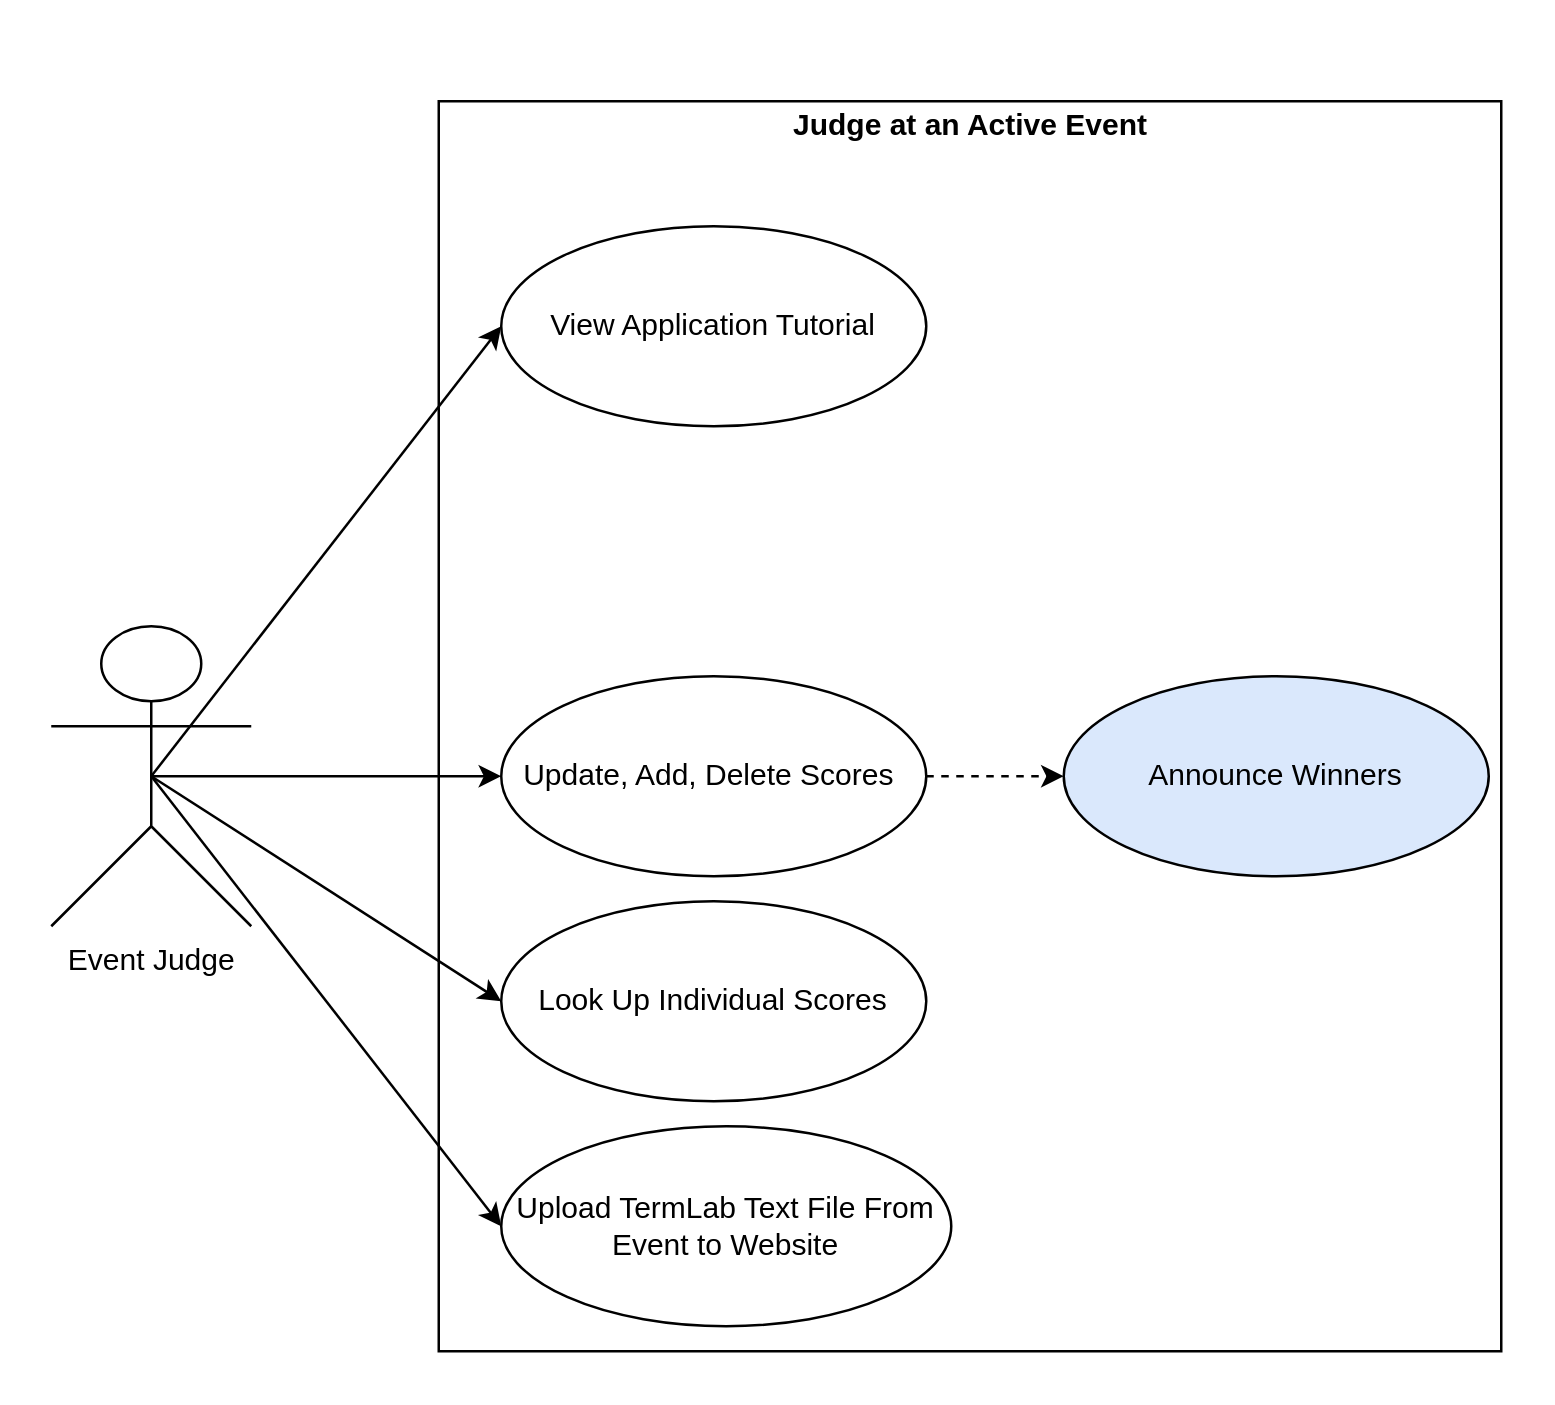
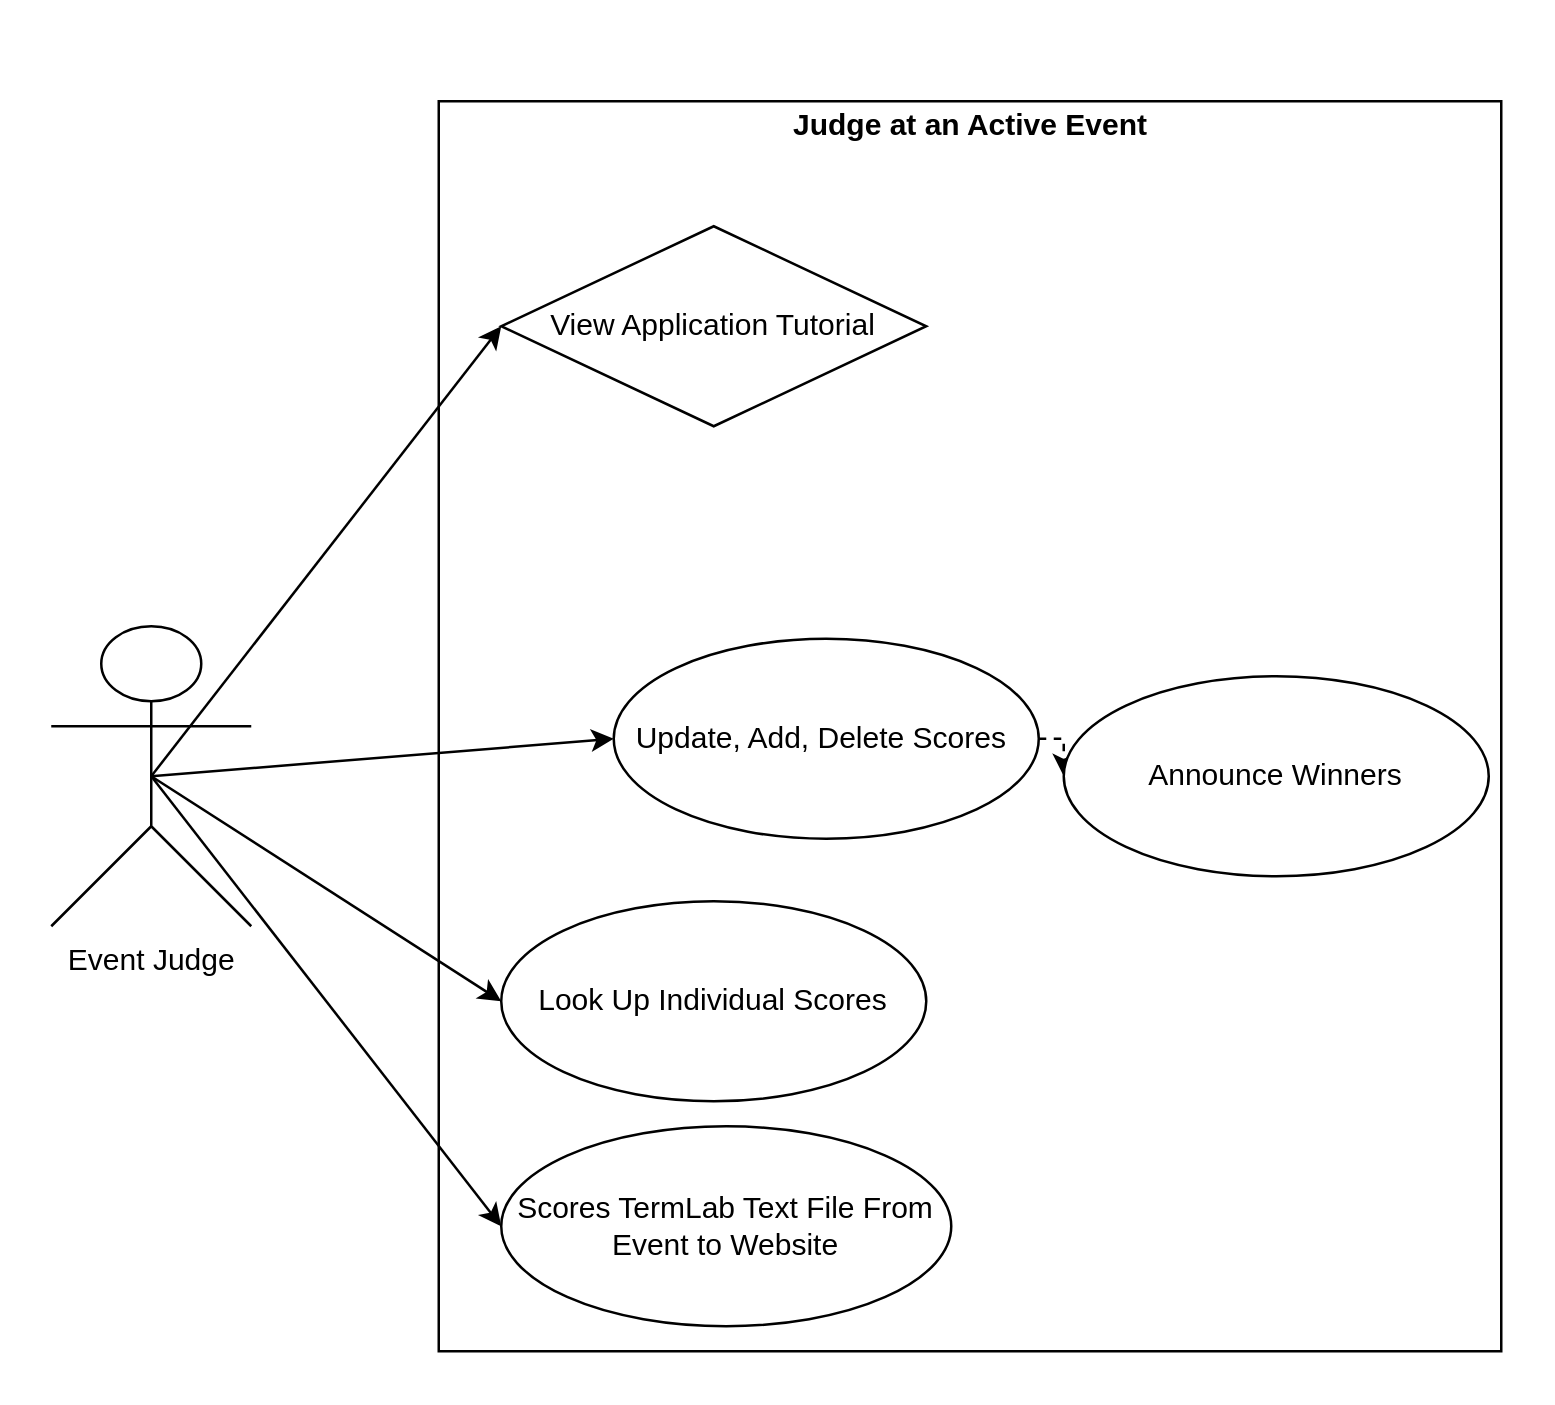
node "View Application Tutorial": shape ellipse -> diamond
node "Update, Add, Delete Scores": moved (714, 776) -> (826, 739)
node "Announce Winners": fillcolor #dae8fc -> #ffffff
node "Upload TermLab Text File From Event to Website": label "Upload TermLab Text File From Event to Website" -> "Scores TermLab Text File From Event to Website"
